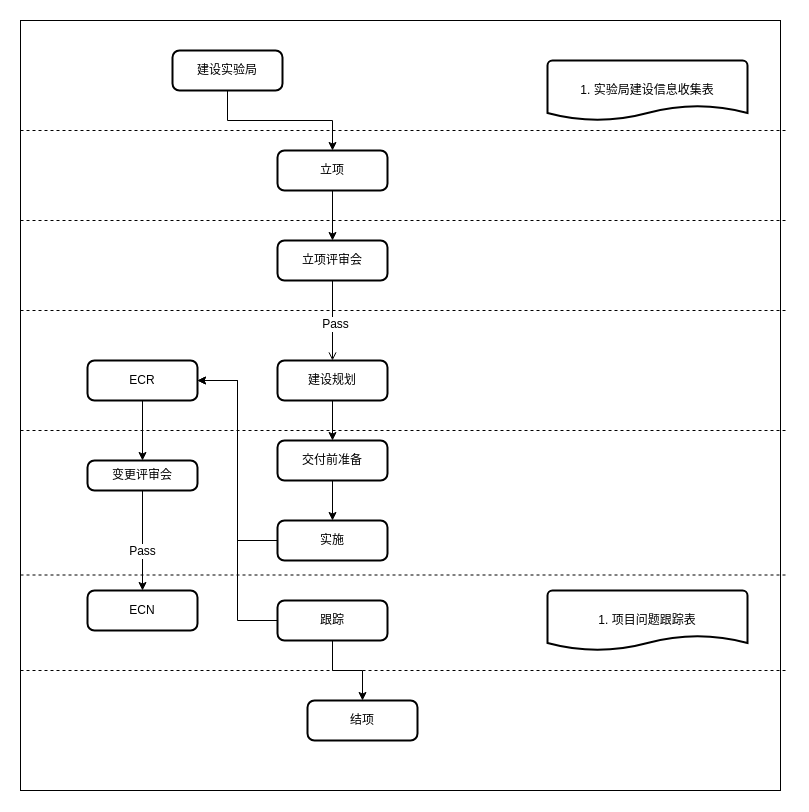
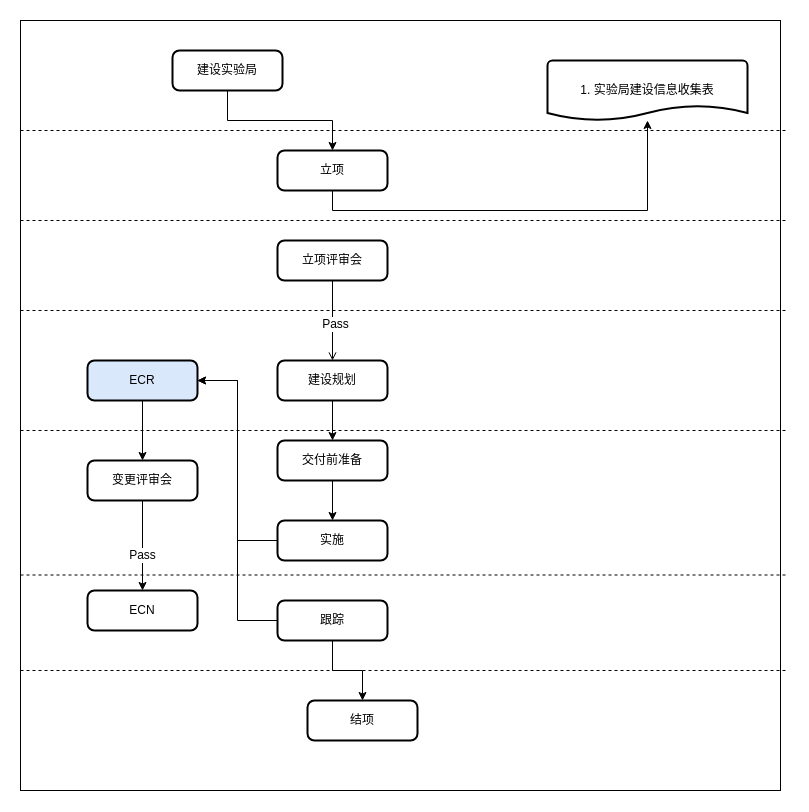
edge "立项" -> "立项评审会": now "立项" -> "1. 实验局建设信息收集表"
node "ECR": fillcolor #ffffff -> #dae8fc
node "变更评审会": size 110x30 -> 110x40
node "1. 项目问题跟踪表": removed
